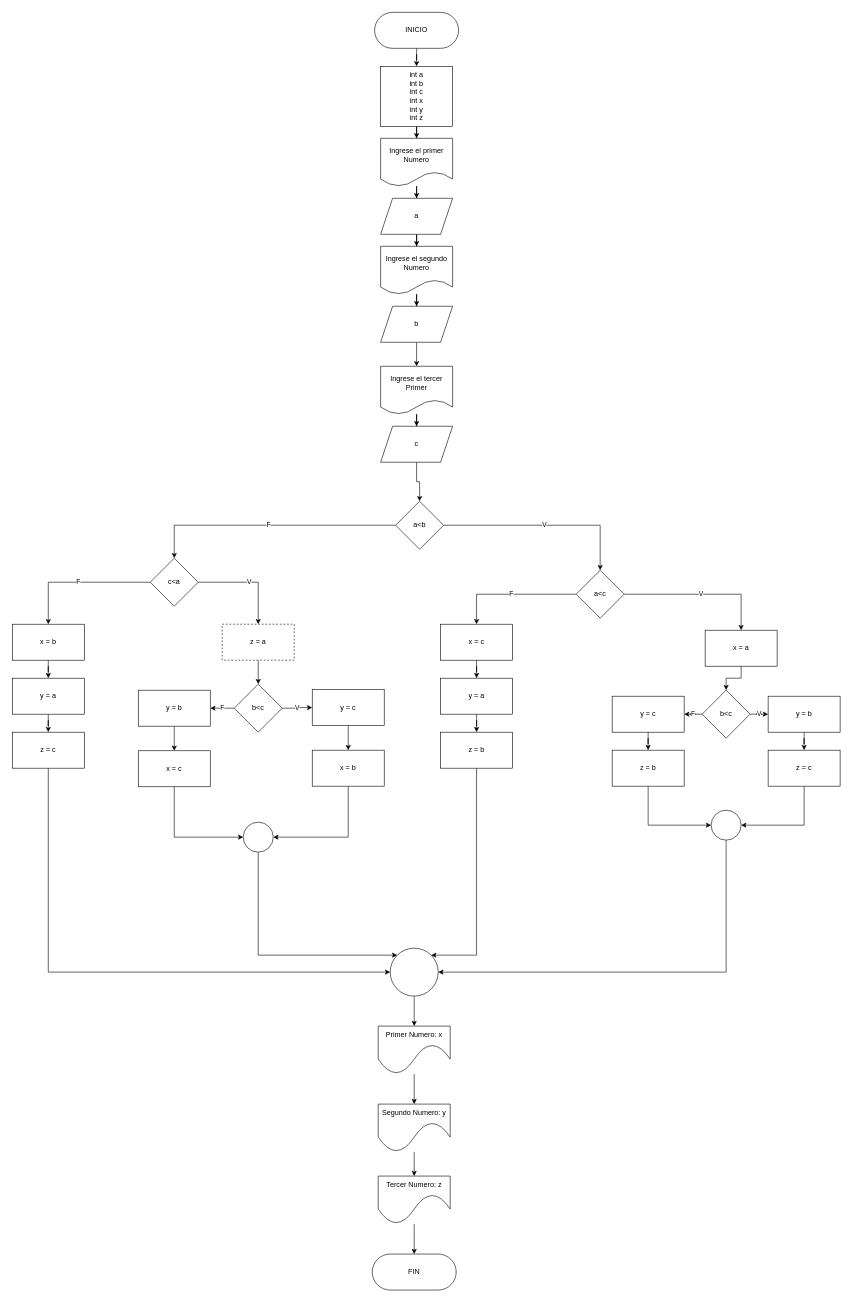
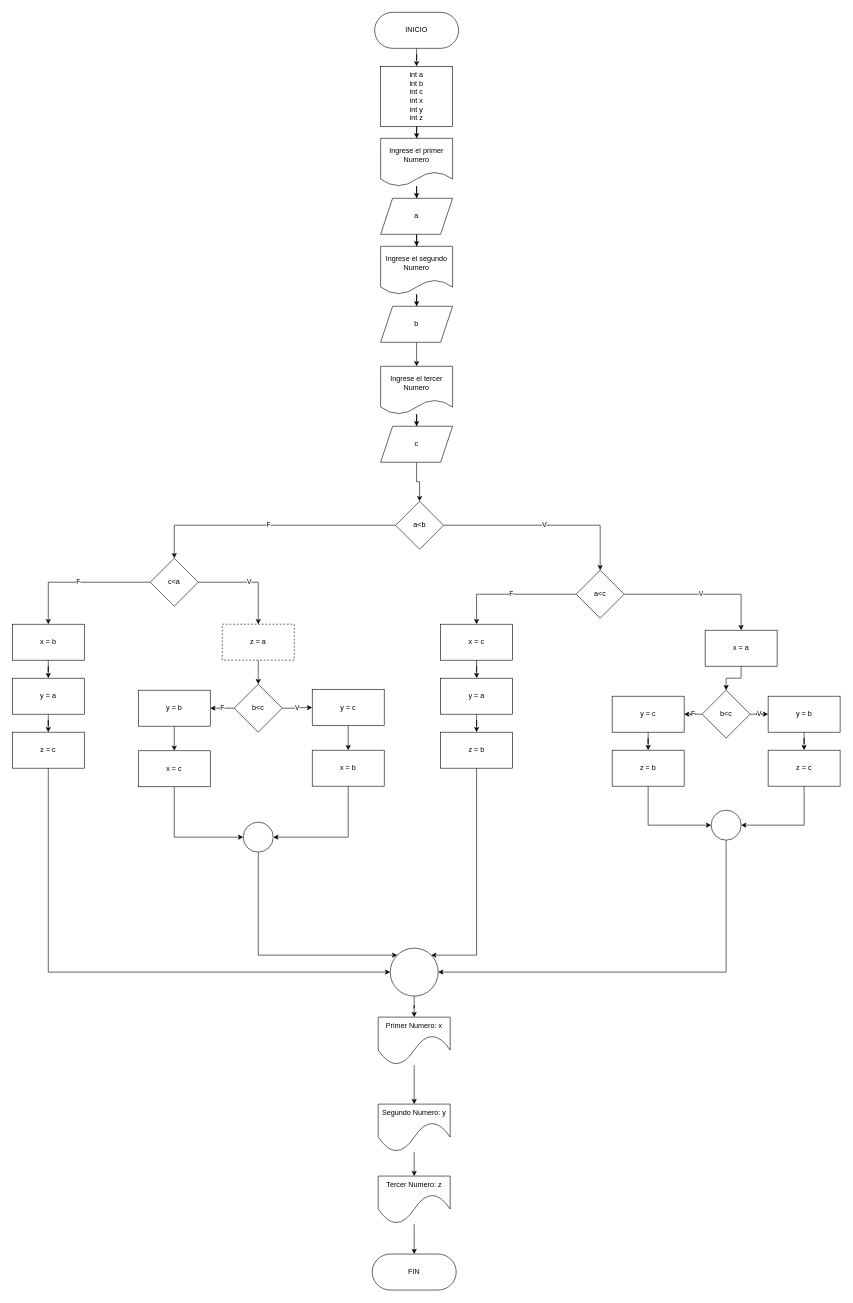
node "Ingrese el tercer Primer": label "Ingrese el tercer Primer" -> "Ingrese el tercer Numero"
node "Primer Numero: x": moved (414, 1050) -> (414, 1041)
